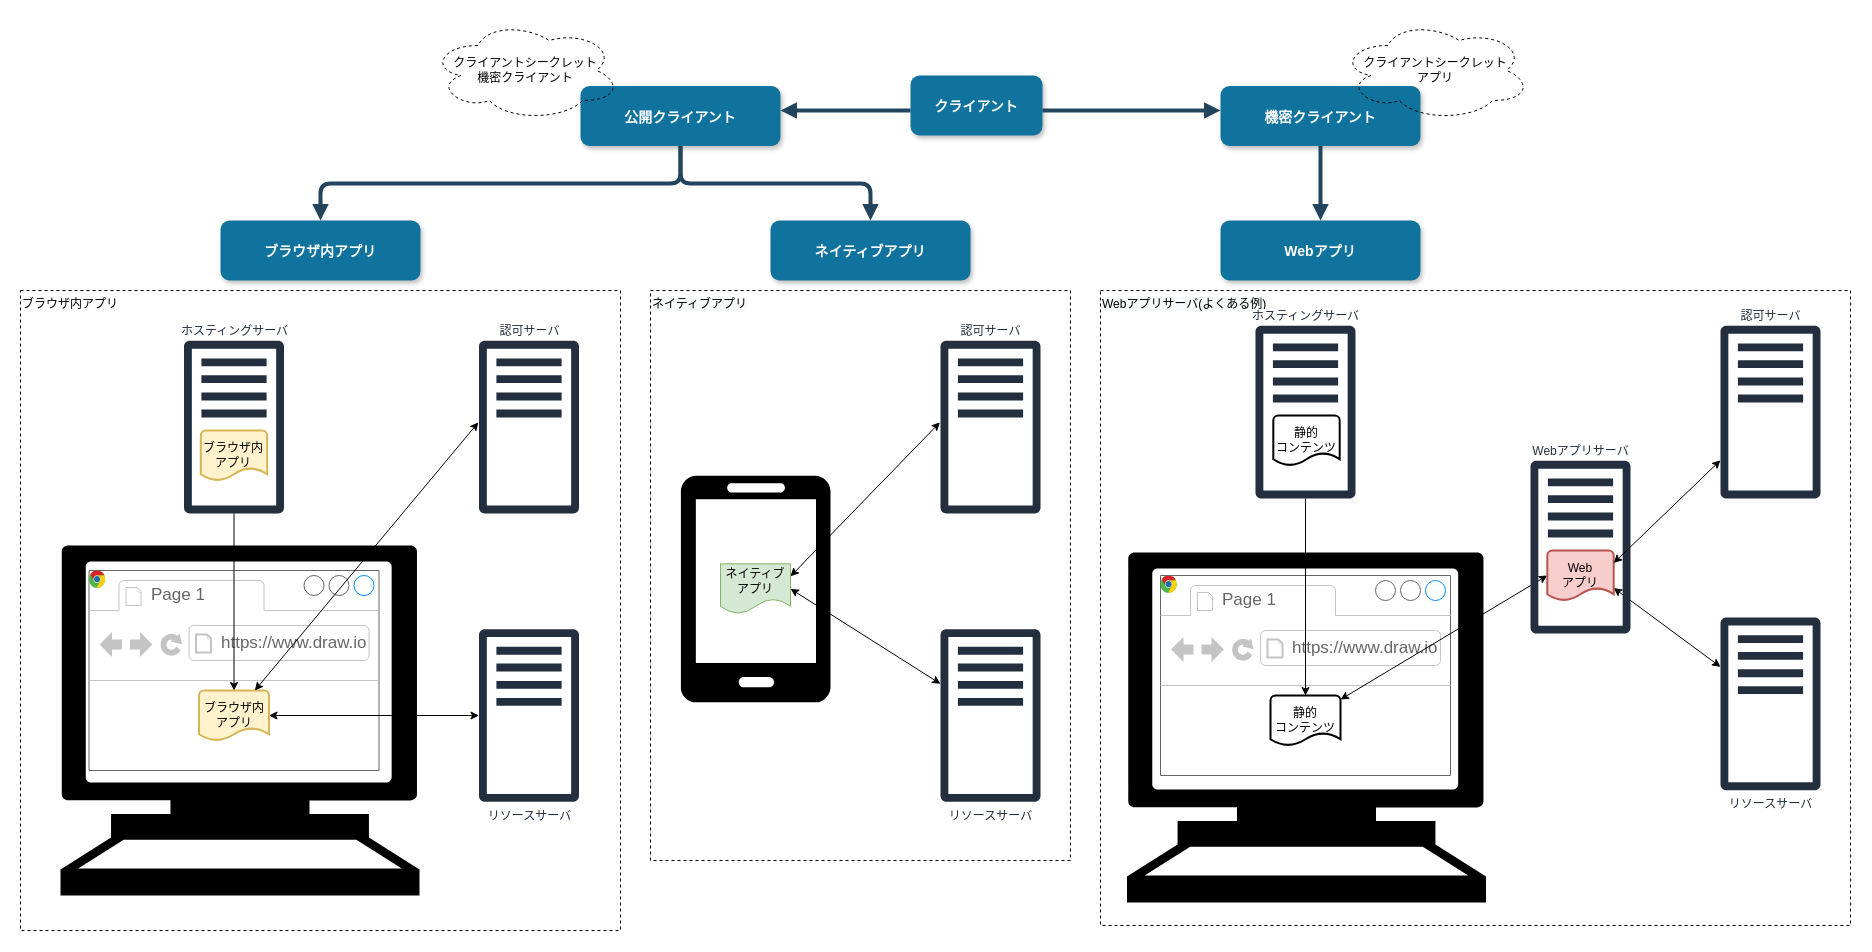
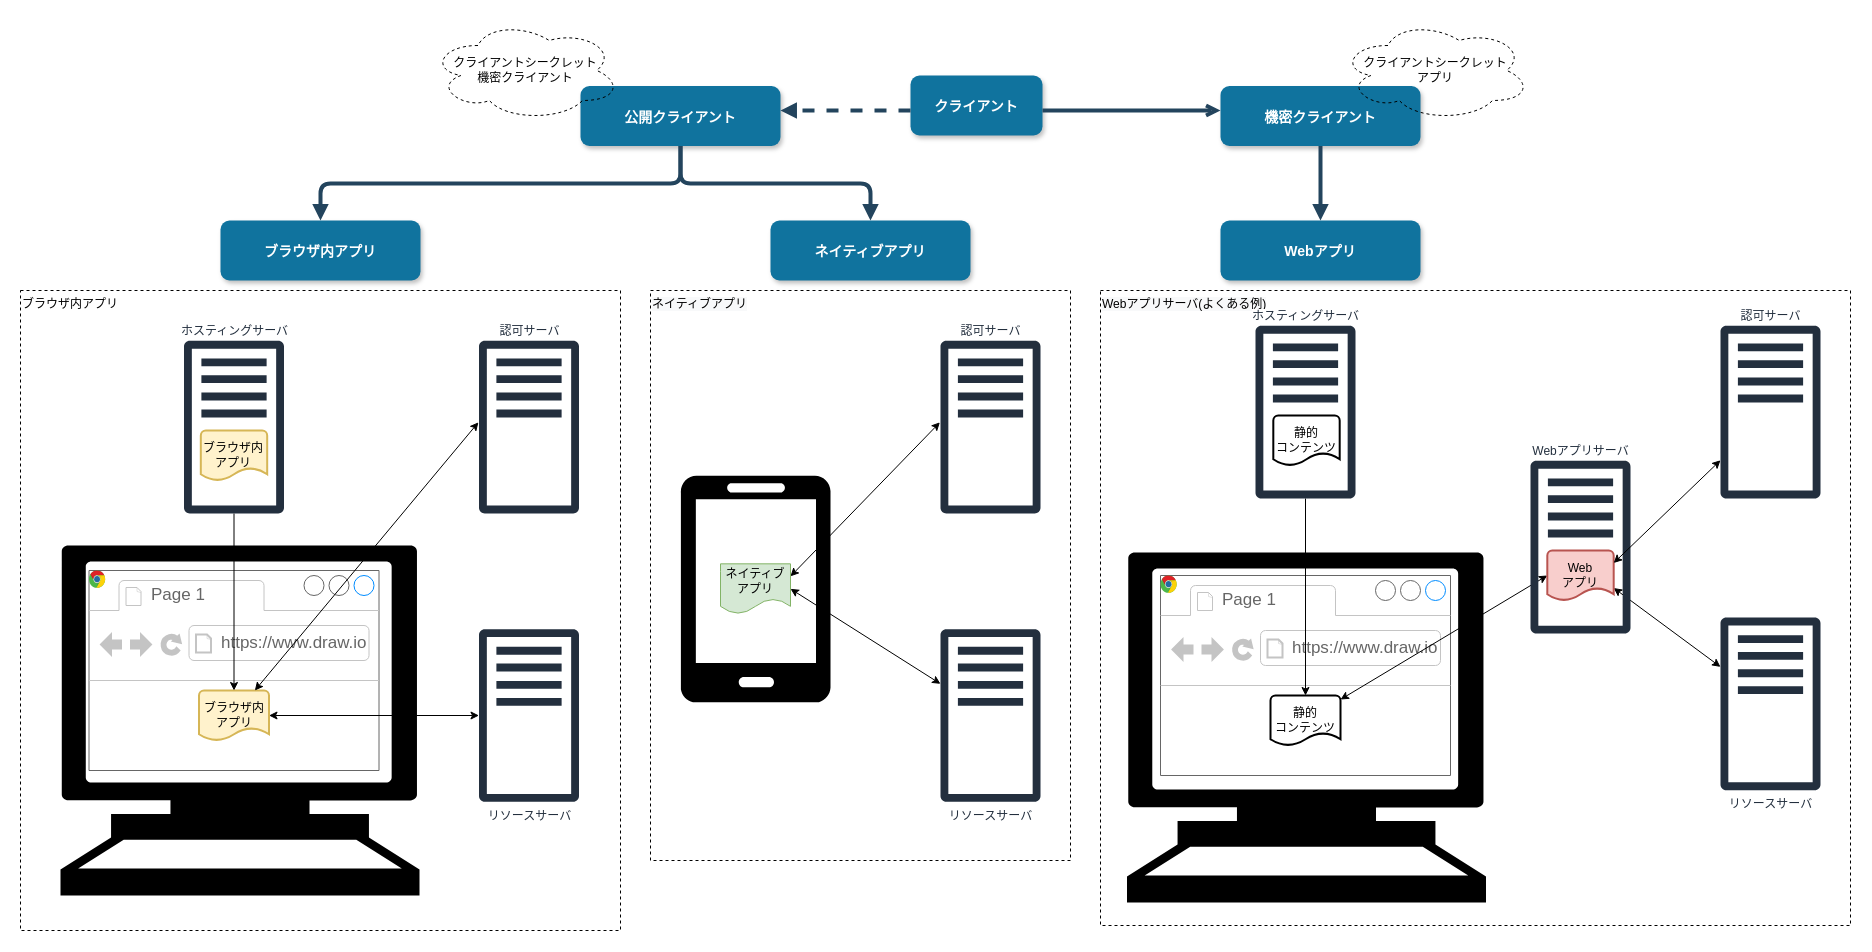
edge "クライアント" -> "公開クライアント": style solid -> dashed
edge "クライアント" -> "機密クライアント": arrowhead block -> open
